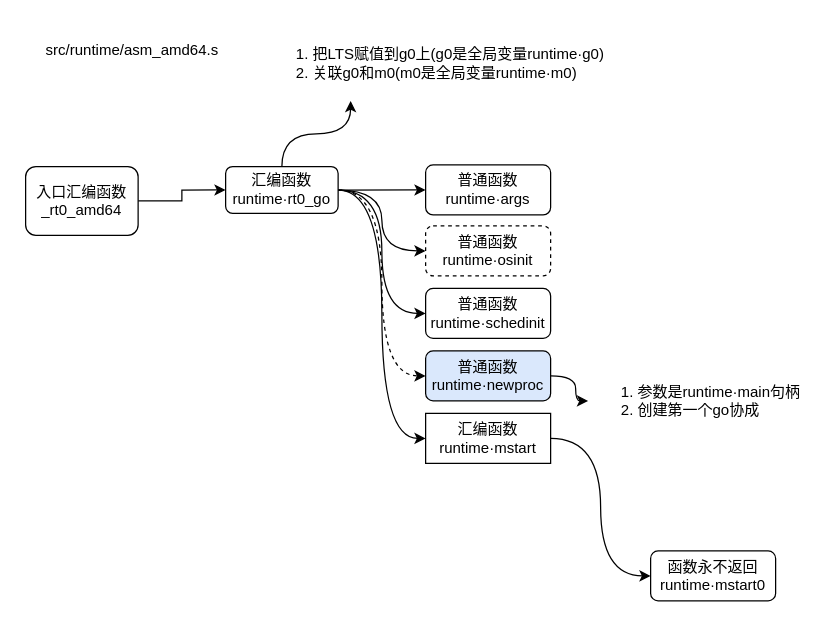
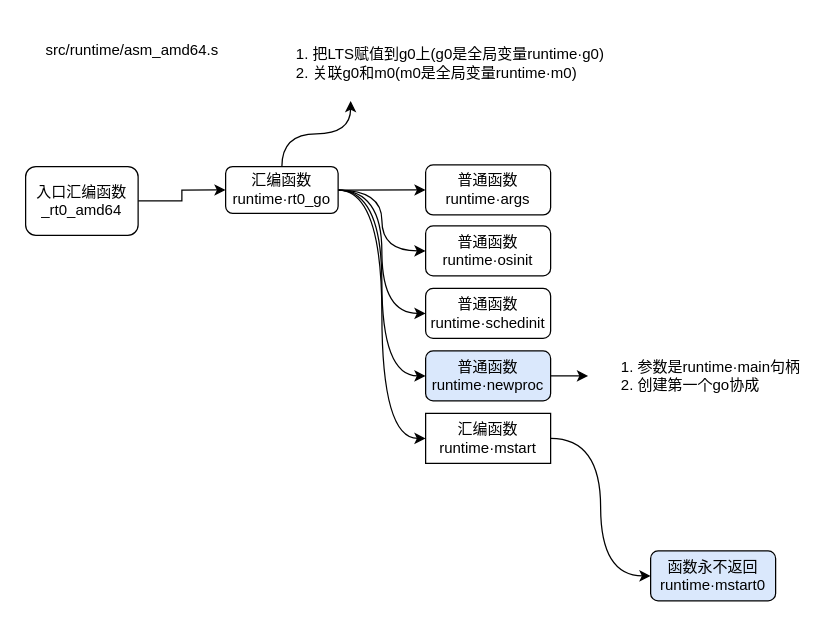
node "普通函数 runtime·osinit": style dashed -> solid
edge "汇编函数 runtime·rt0_go" -> "普通函数 runtime·newproc": style dashed -> solid
node "参数是runtime·main句柄 创建第一个go协成": moved (701, 401) -> (701, 376)
node "函数永不返回 runtime·mstart0": fillcolor #ffffff -> #dae8fc
